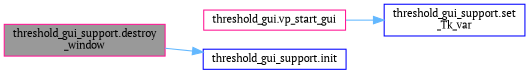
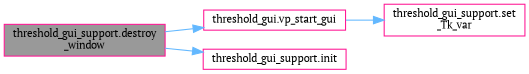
node "threshold_gui_support.set _Tk_var": color blue -> deeppink
edge "threshold_gui_support.destroy _window" -> "threshold_gui.vp_start_gui": added
node "threshold_gui_support.init": color blue -> deeppink
